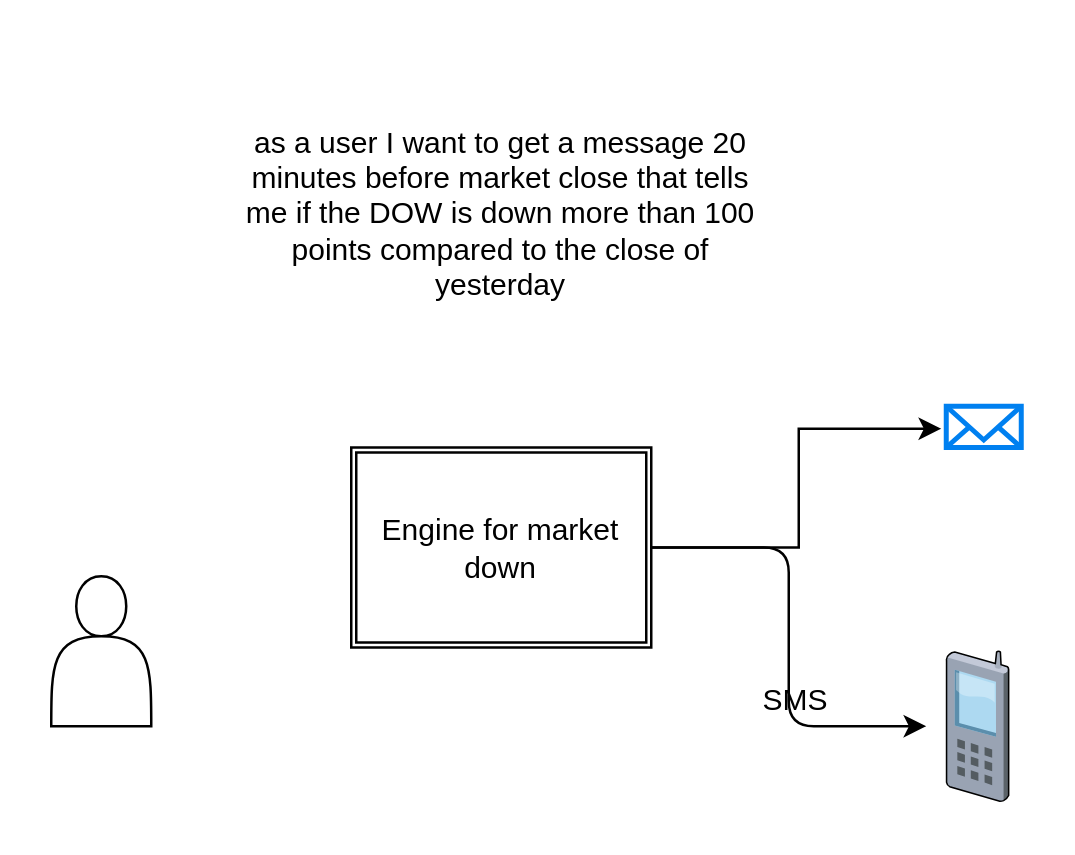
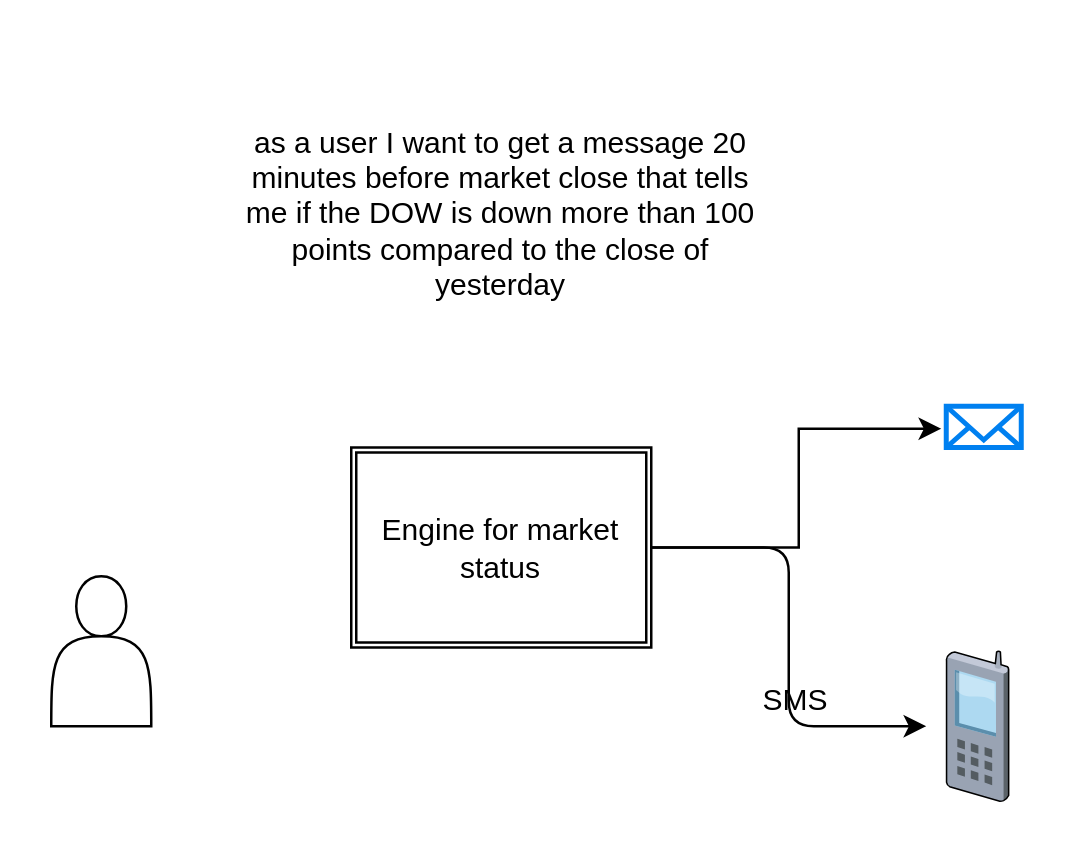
node "Engine for market down": label "Engine for market down" -> "Engine for market status"
